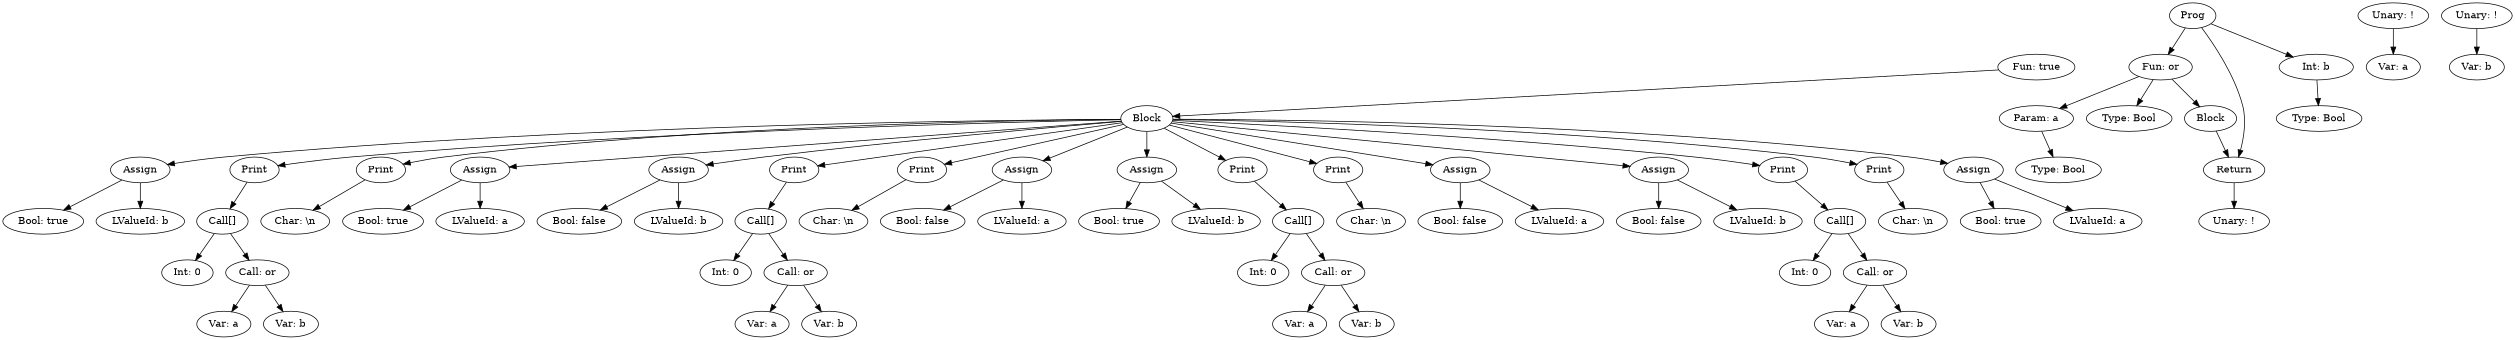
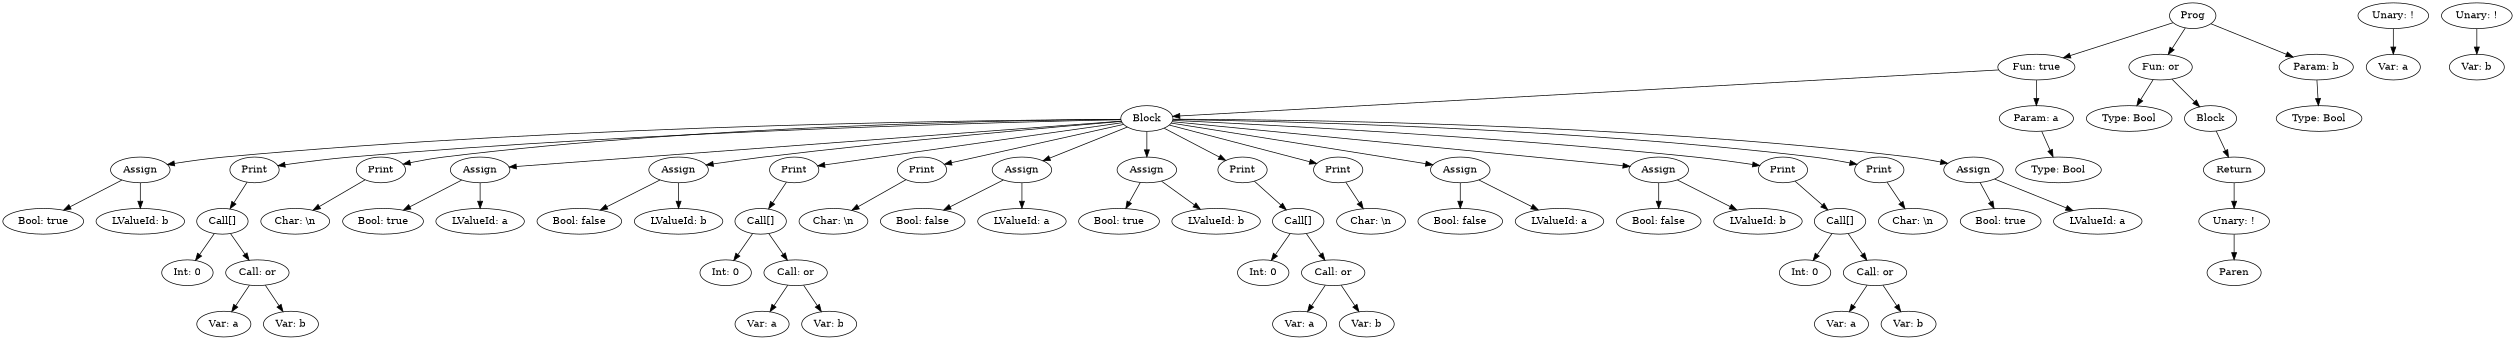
node "Int: b": label "Int: b" -> "Param: b"
edge "Prog" -> "Return": now "Prog" -> "Fun: true"
edge "Fun: or" -> "Param: a": now "Fun: true" -> "Param: a"
node "Paren": added
